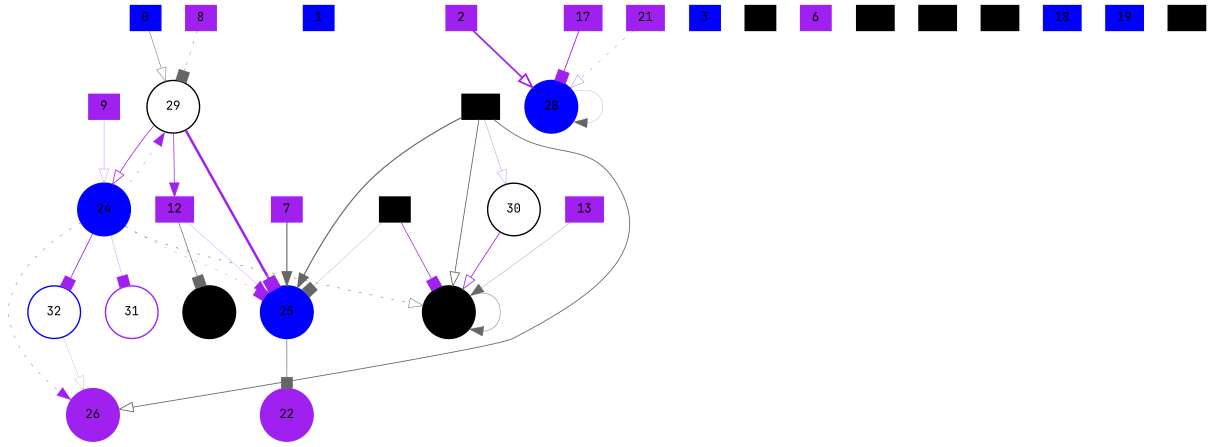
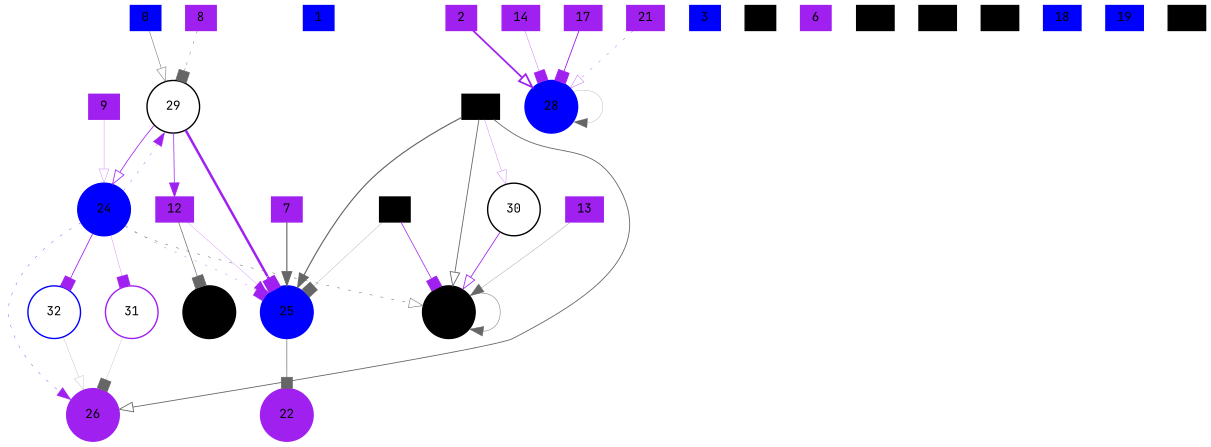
node "14": added
edge "31" -> "26": added
